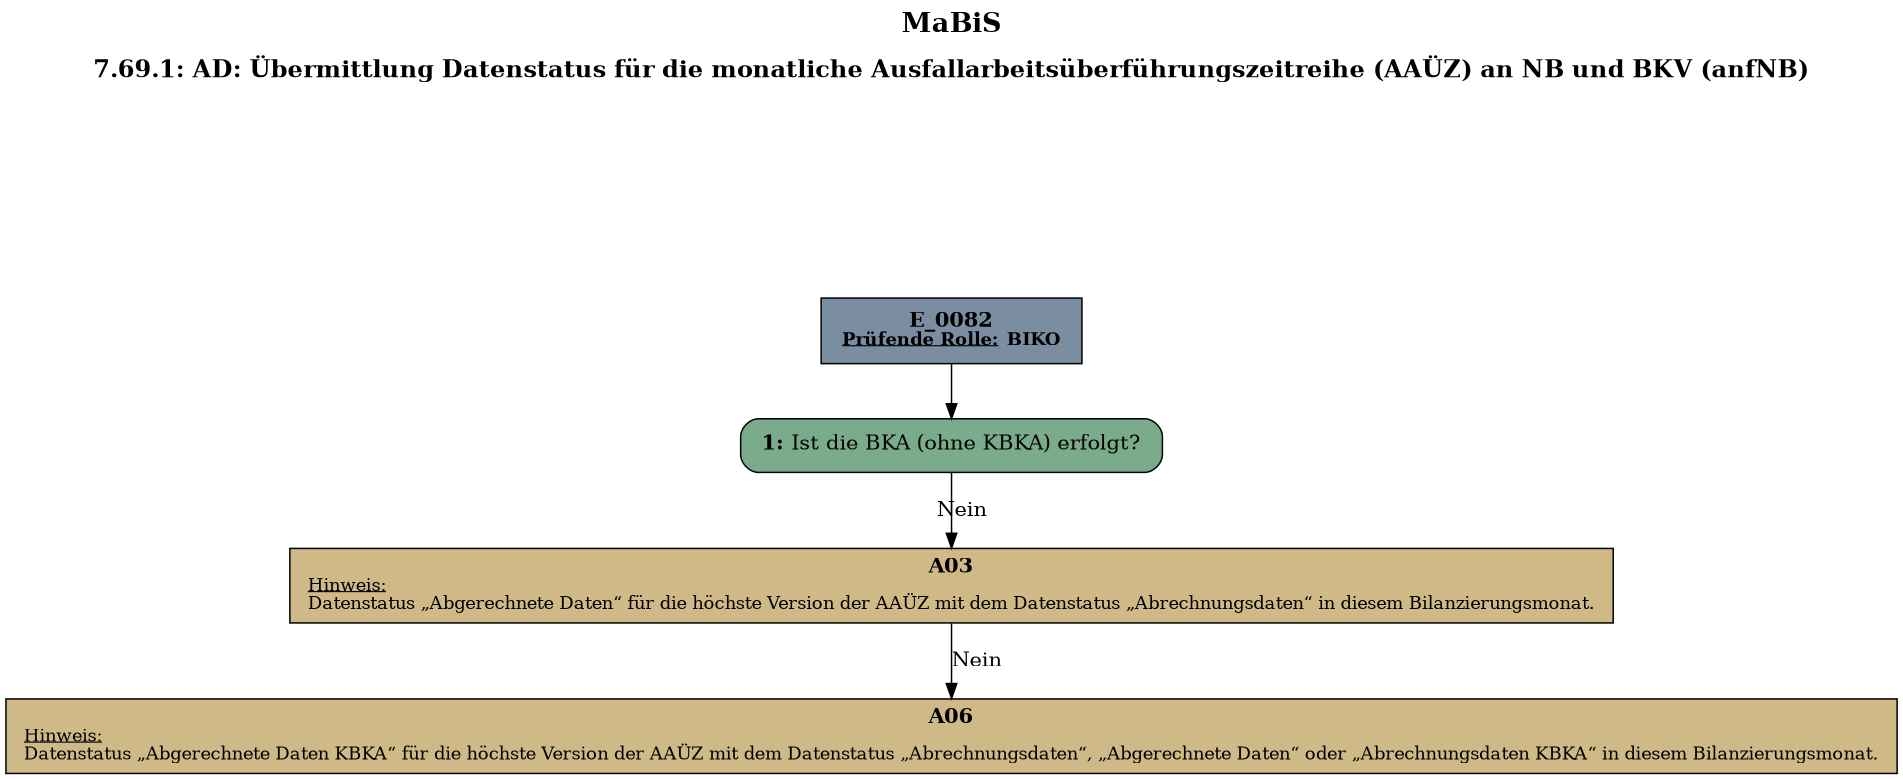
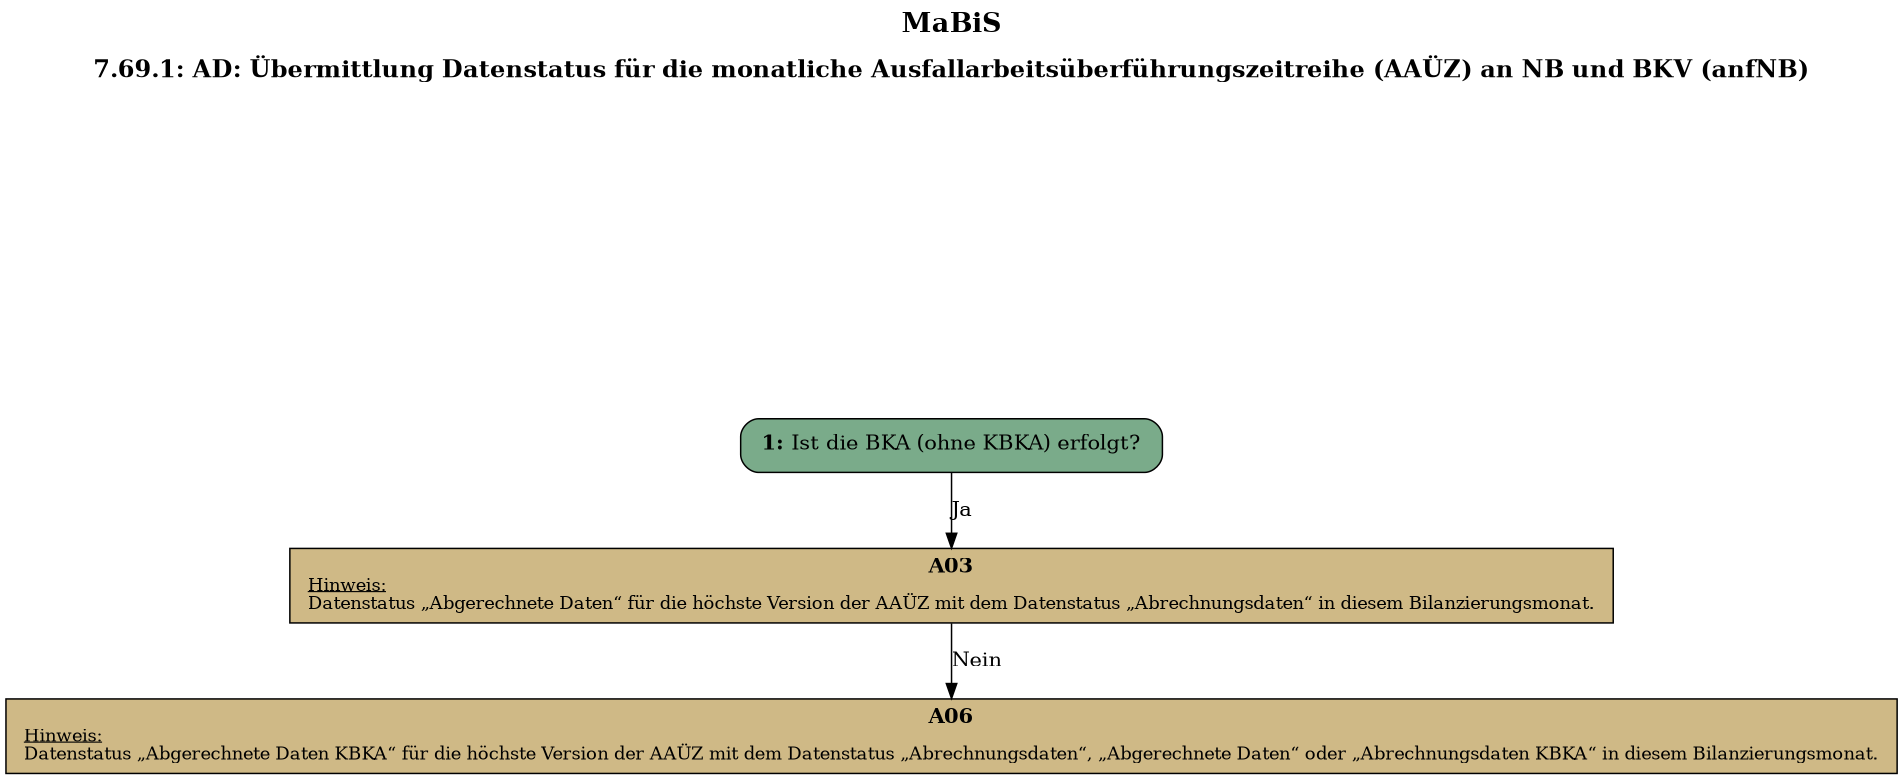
node "E_0082": removed
edge "1:" -> "A03": label "Nein" -> "Ja"
